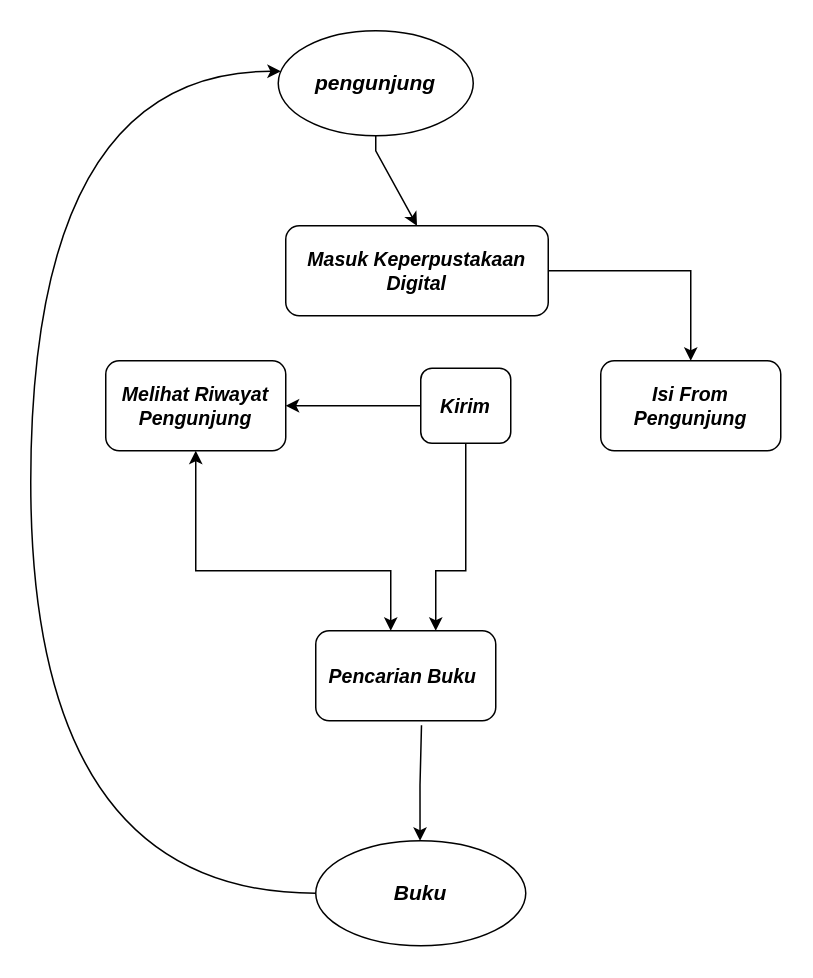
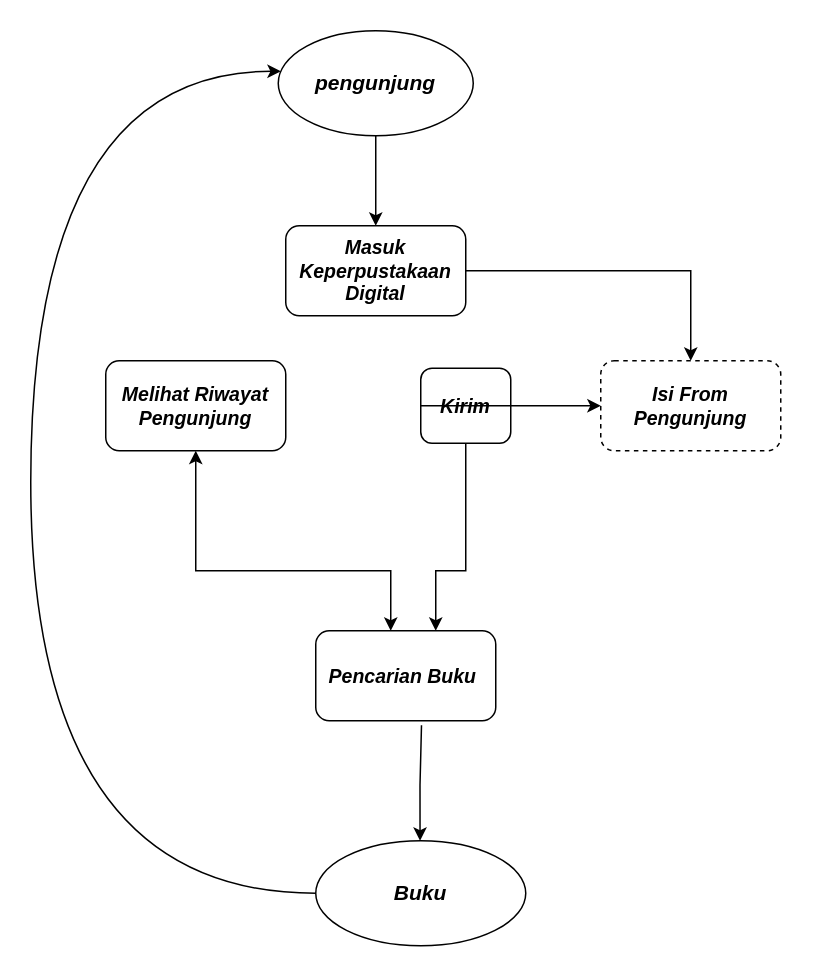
node "Masuk Keperpustakaan Digital": size 263x90 -> 180x90
edge "Kirim" -> "Melihat Riwayat Pengunjung": now "Kirim" -> "Isi From Pengunjung"
node "Isi From Pengunjung": style solid -> dashed
